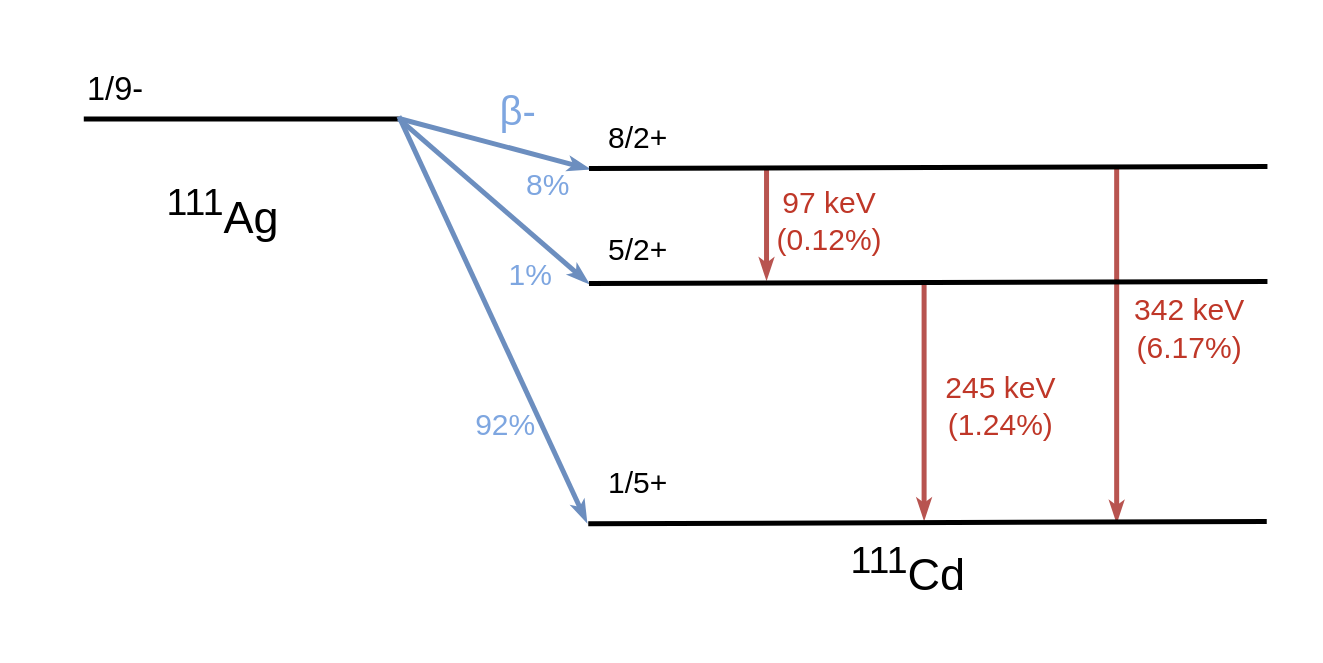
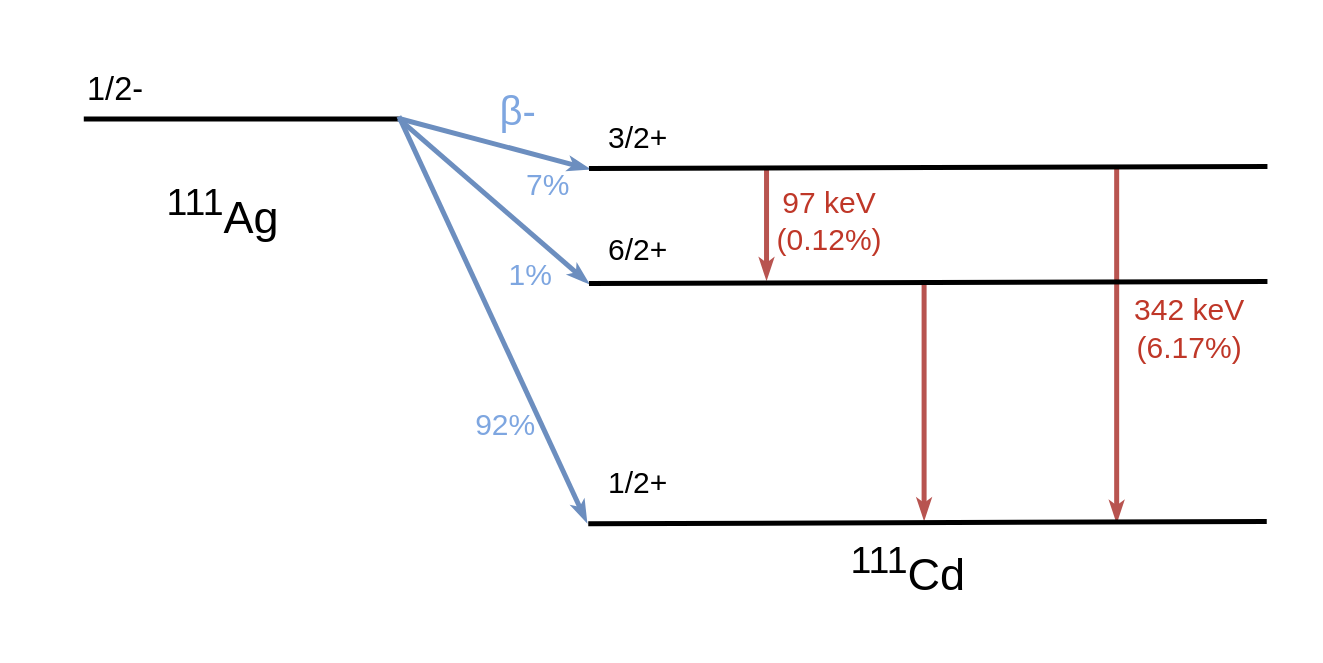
node "1/9-": label "1/9-" -> "1/2-"
node "8/2+": label "8/2+" -> "3/2+"
node "8%": label "8%" -> "7%"
node "5/2+": label "5/2+" -> "6/2+"
node "245 keV (1.24%)": removed
node "1/5+": label "1/5+" -> "1/2+"
